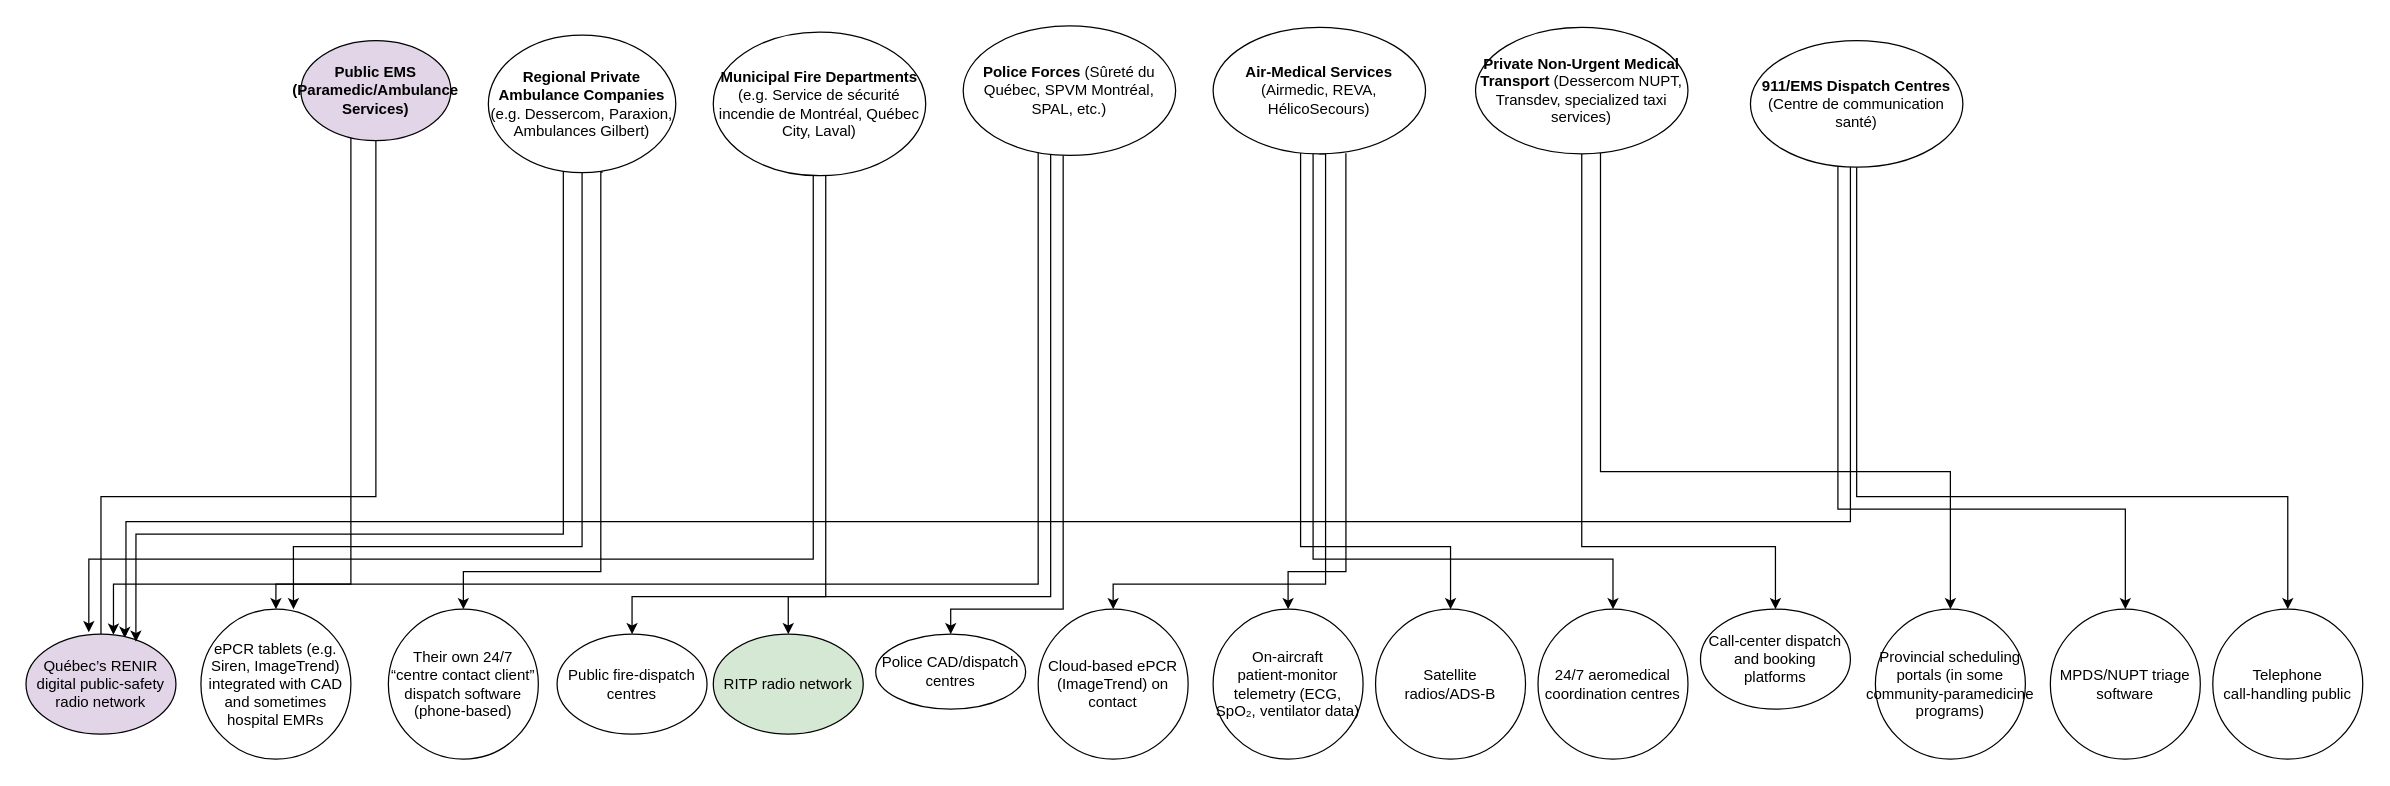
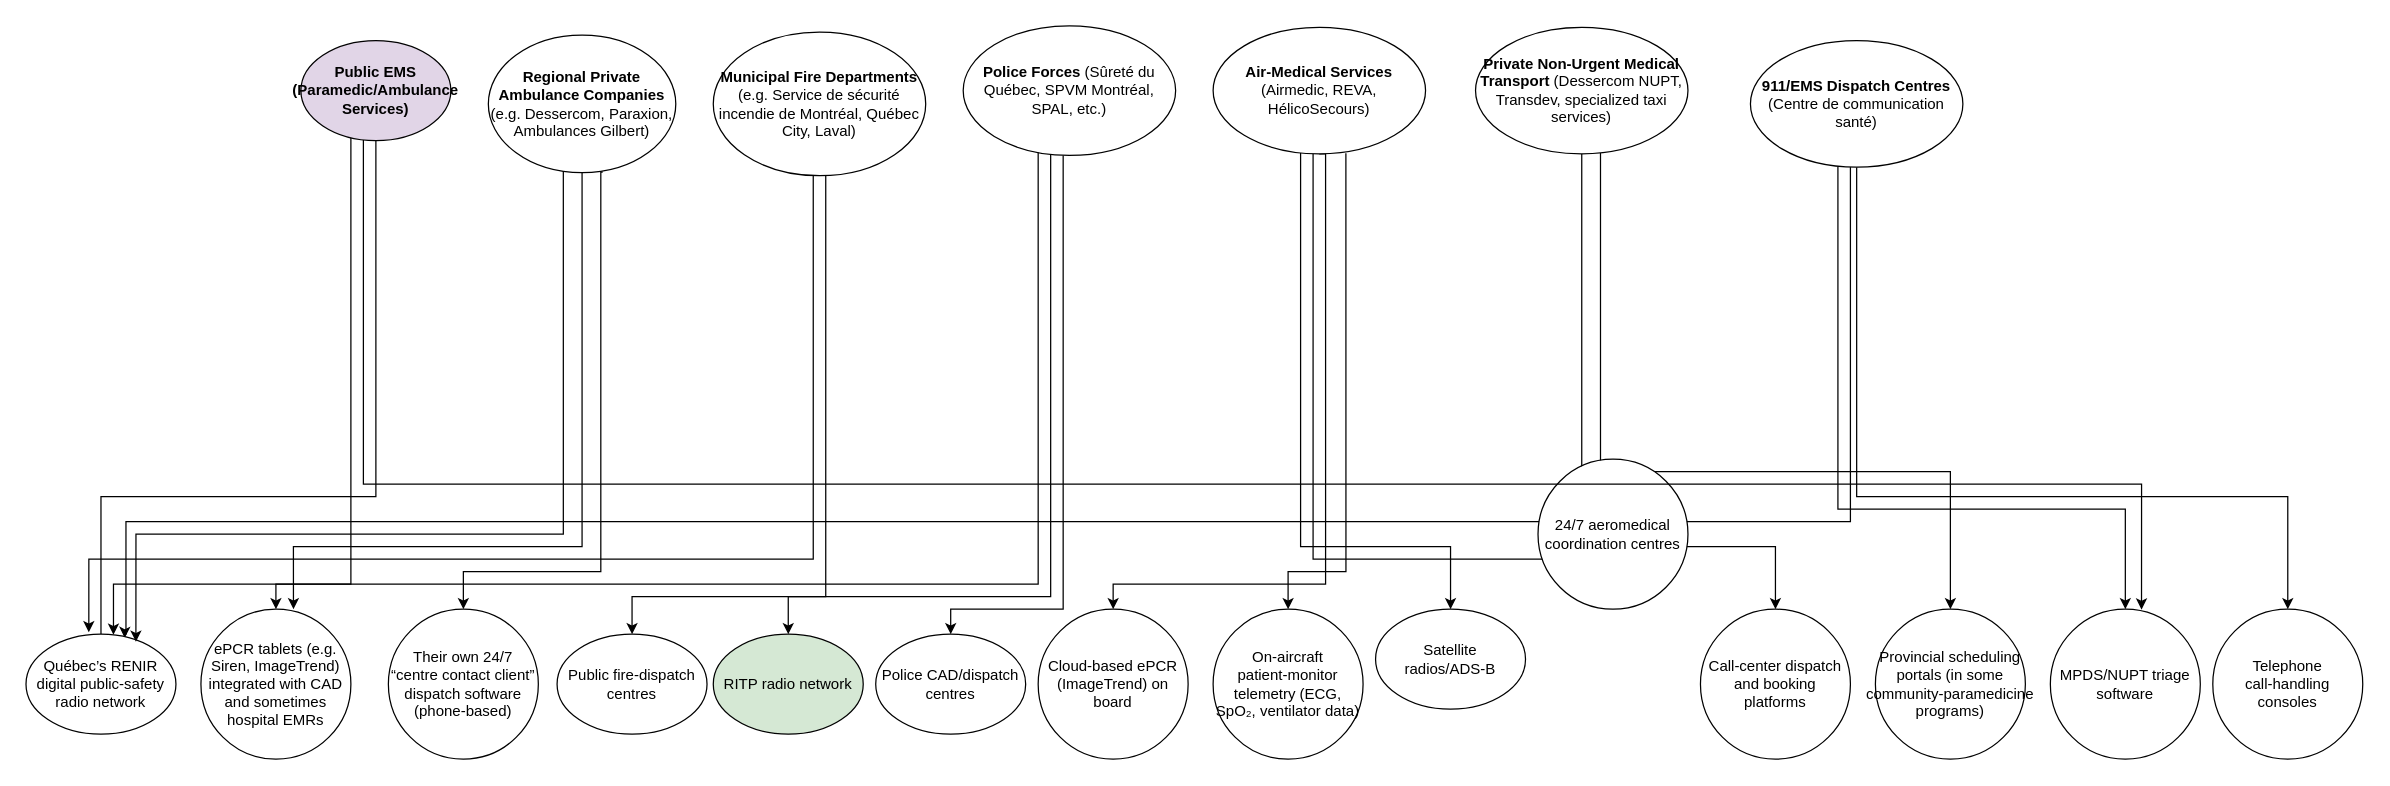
edge "Public EMS (Paramedic/Ambulance Services)" -> "MPDS/NUPT triage software": added
node "Call‑center dispatch and booking platforms": size 150x100 -> 150x150
node "Police CAD/dispatch centres": size 150x75 -> 150x100
node "Québec’s RENIR digital public‑safety radio network": fillcolor #e1d5e7 -> #ffffff
node "Cloud‑based ePCR (ImageTrend) on contact": label "Cloud‑based ePCR (ImageTrend) on contact" -> "Cloud‑based ePCR (ImageTrend) on board"
node "Satellite radios/ADS‑B": size 150x150 -> 150x100
node "24/7 aeromedical coordination centres": moved (1613, 684) -> (1613, 534)
node "Telephone call‑handling public": label "Telephone call‑handling public" -> "Telephone call‑handling consoles"
